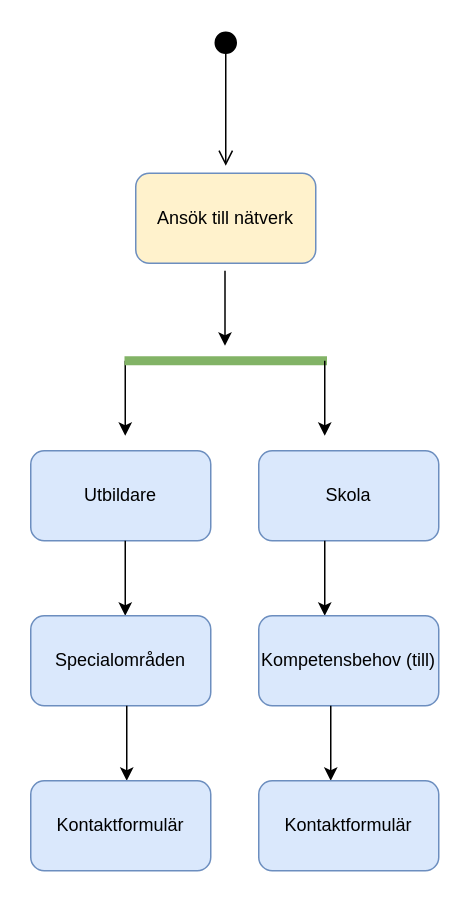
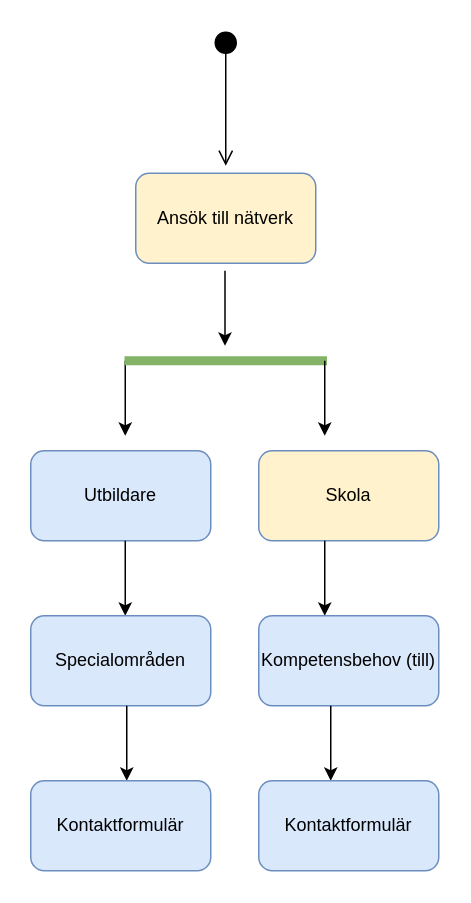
node "Skola": fillcolor #dae8fc -> #fff2cc
